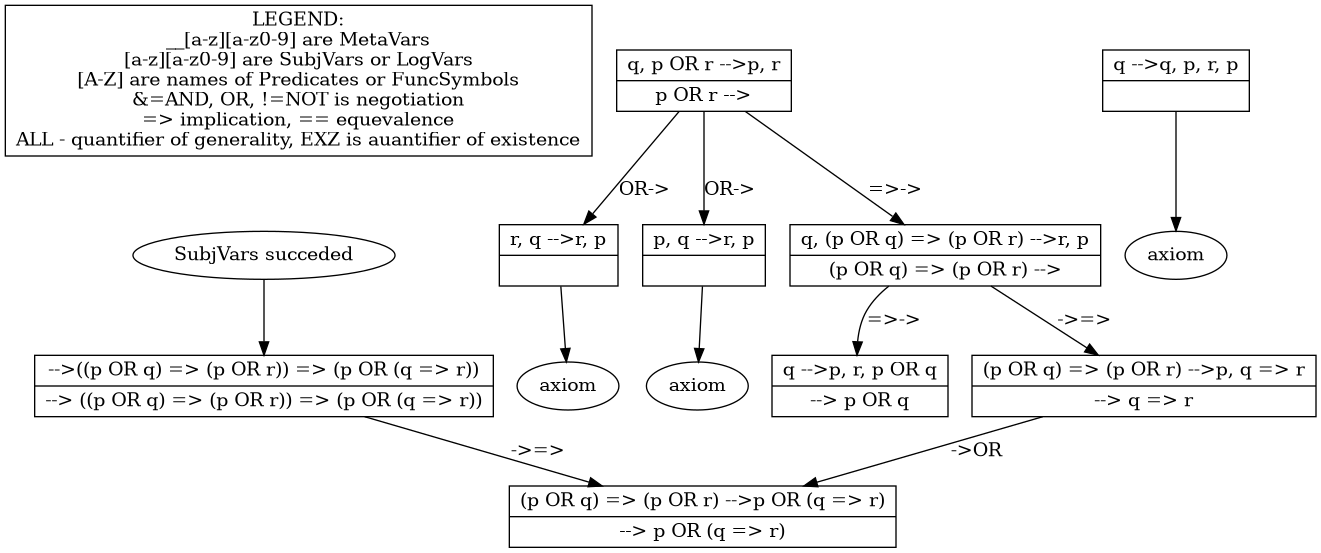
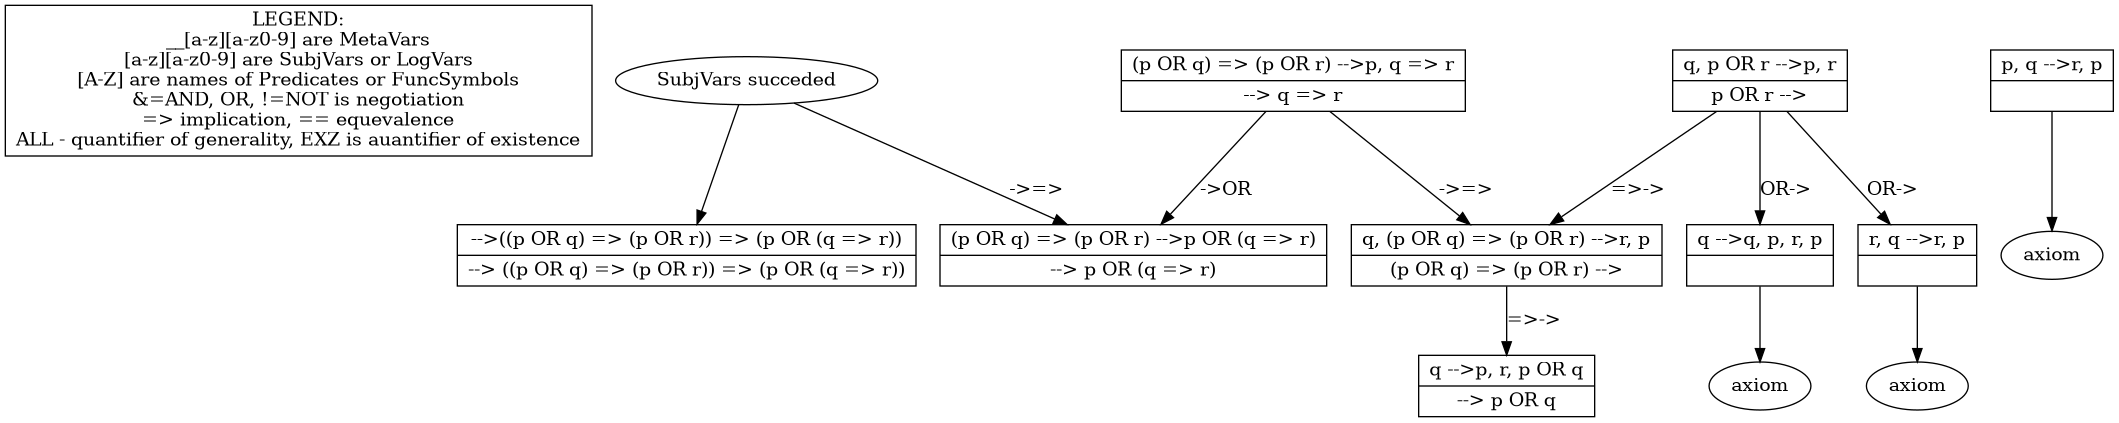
edge "q, p OR r -->p, r" -> "p, q -->r, p": now "q, p OR r -->p, r" -> "q -->q, p, r, p"
edge "q, (p OR q) => (p OR r) -->r, p" -> "(p OR q) => (p OR r) -->p, q => r": reversed
edge "-->((p OR q) => (p OR r)) => (p OR (q => r))" -> "(p OR q) => (p OR r) -->p OR (q => r)": now "SubjVars succeded" -> "(p OR q) => (p OR r) -->p OR (q => r)"
